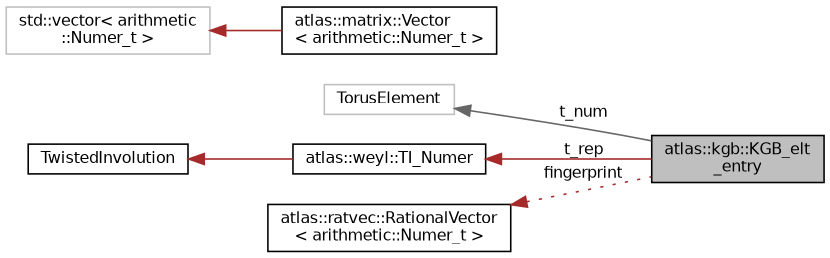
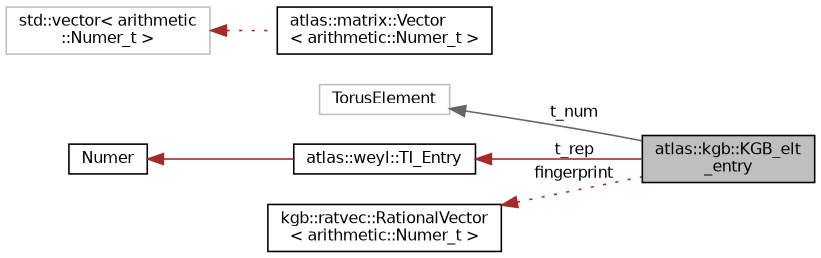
edge "atlas::matrix::Vector < arithmetic::Numer_t >" -> "std::vector< arithmetic ::Numer_t >": style solid -> dotted
node "TwistedInvolution": label "TwistedInvolution" -> "Numer"
node "atlas::weyl::TI_Numer": label "atlas::weyl::TI_Numer" -> "atlas::weyl::TI_Entry"
node "atlas::ratvec::RationalVector < arithmetic::Numer_t >": label "atlas::ratvec::RationalVector < arithmetic::Numer_t >" -> "kgb::ratvec::RationalVector < arithmetic::Numer_t >"
